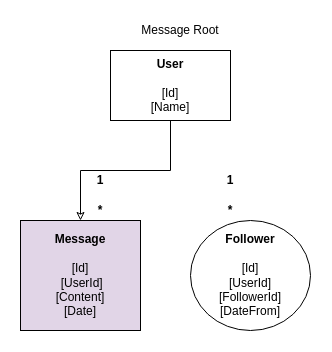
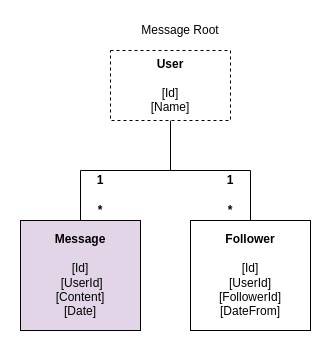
node "User [Id] [Name]": style solid -> dashed
edge "User [Id] [Name]" -- "Follower [Id] [UserId] [FollowerId] [DateFrom]": added
edge "User [Id] [Name]" -> "Message [Id] [UserId] [Content] [Date]": arrowhead classic -> none
node "Follower [Id] [UserId] [FollowerId] [DateFrom]": shape ellipse -> rectangle
